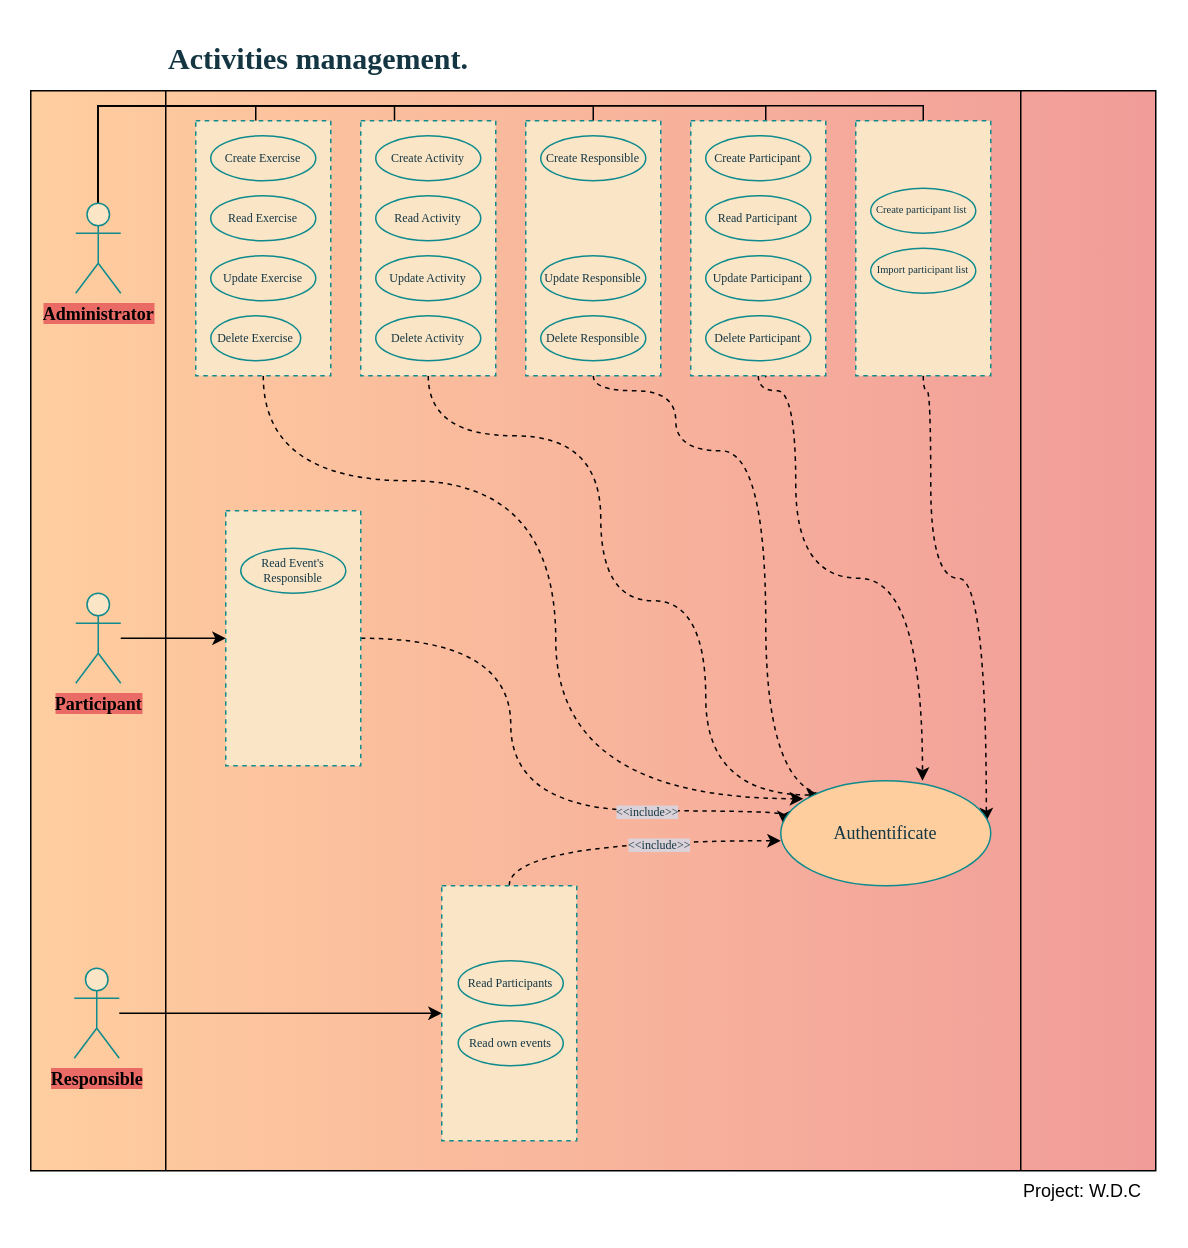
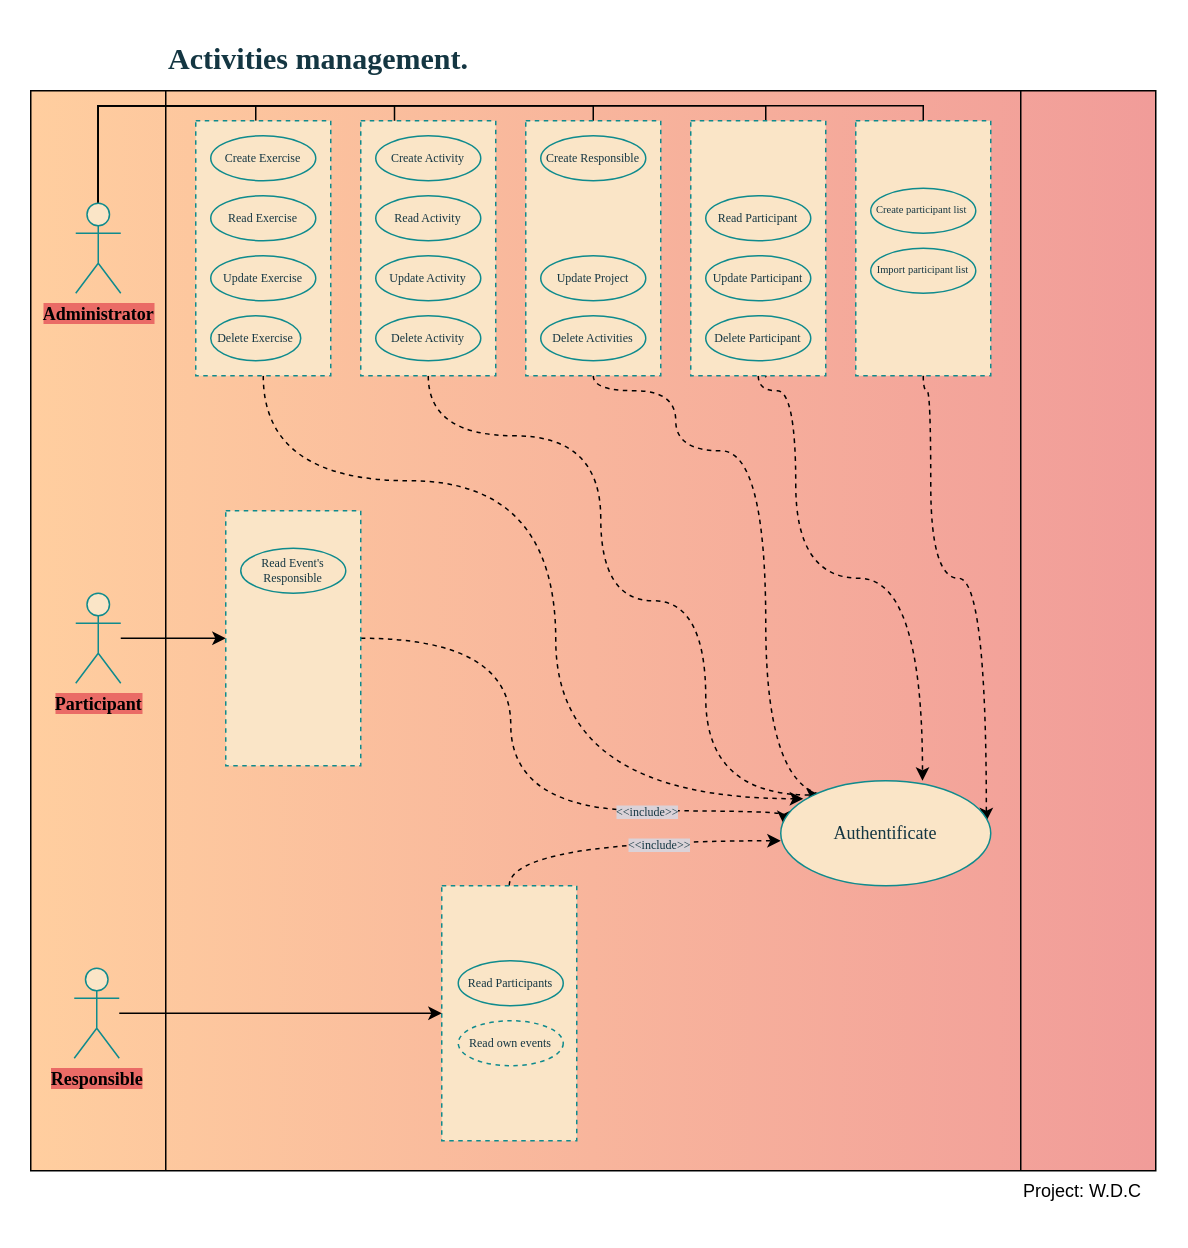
node "Create Participant": removed
node "Update Responsible": label "Update Responsible" -> "Update Project"
node "Delete Responsible": label "Delete Responsible" -> "Delete Activities"
node "Authentificate": fillcolor #ffce9f -> #fae5c7
node "Read own events": style solid -> dashed
